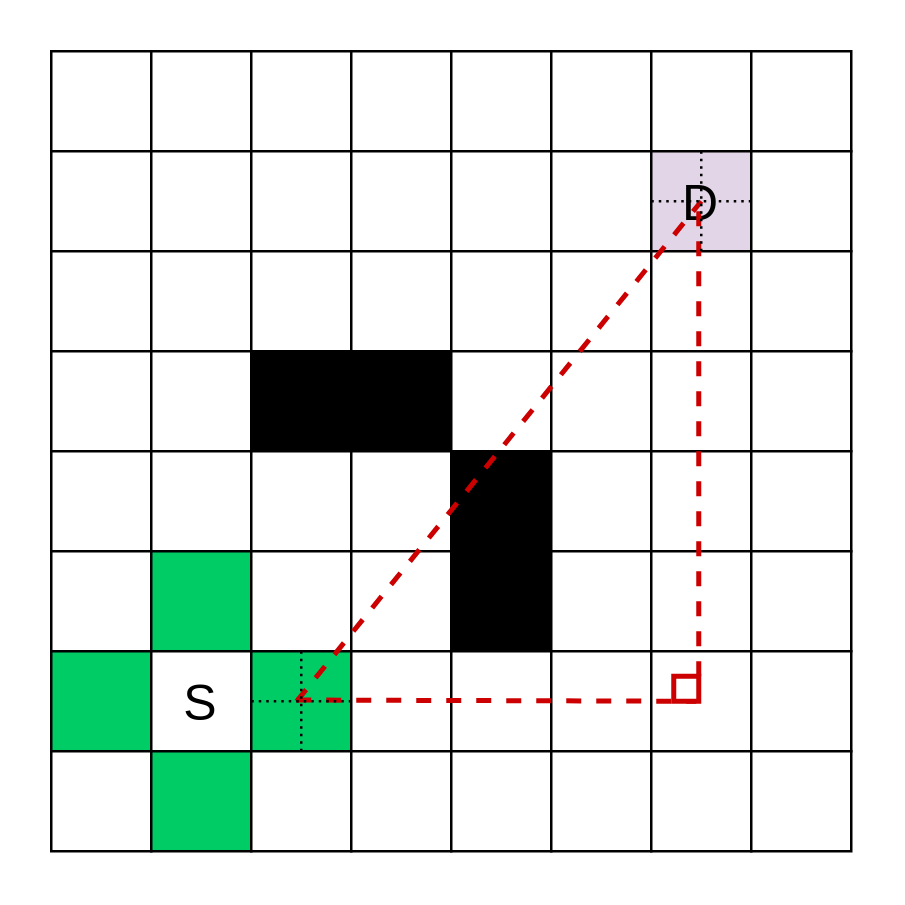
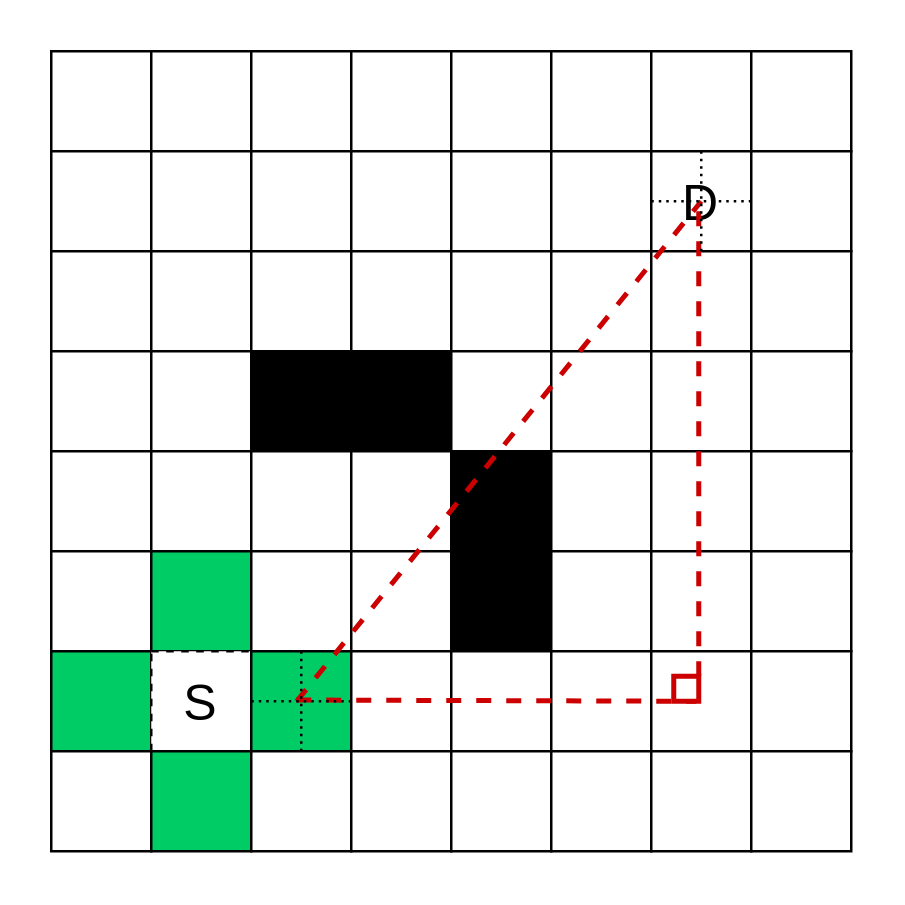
node "D": fillcolor #e1d5e7 -> #ffffff
node "S": style solid -> dashed
